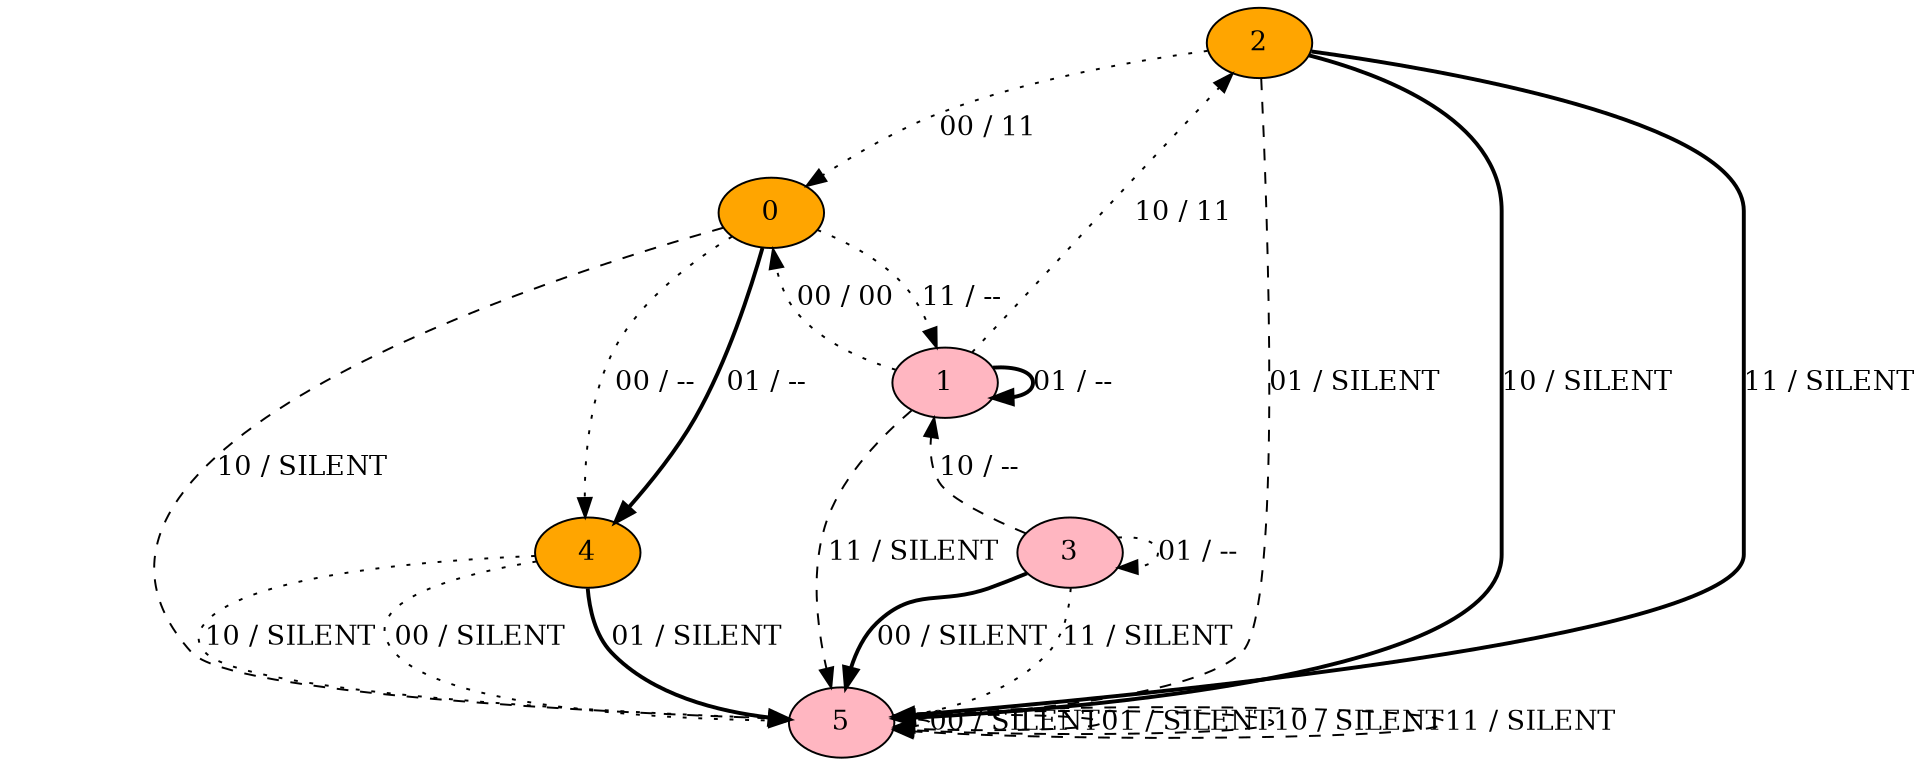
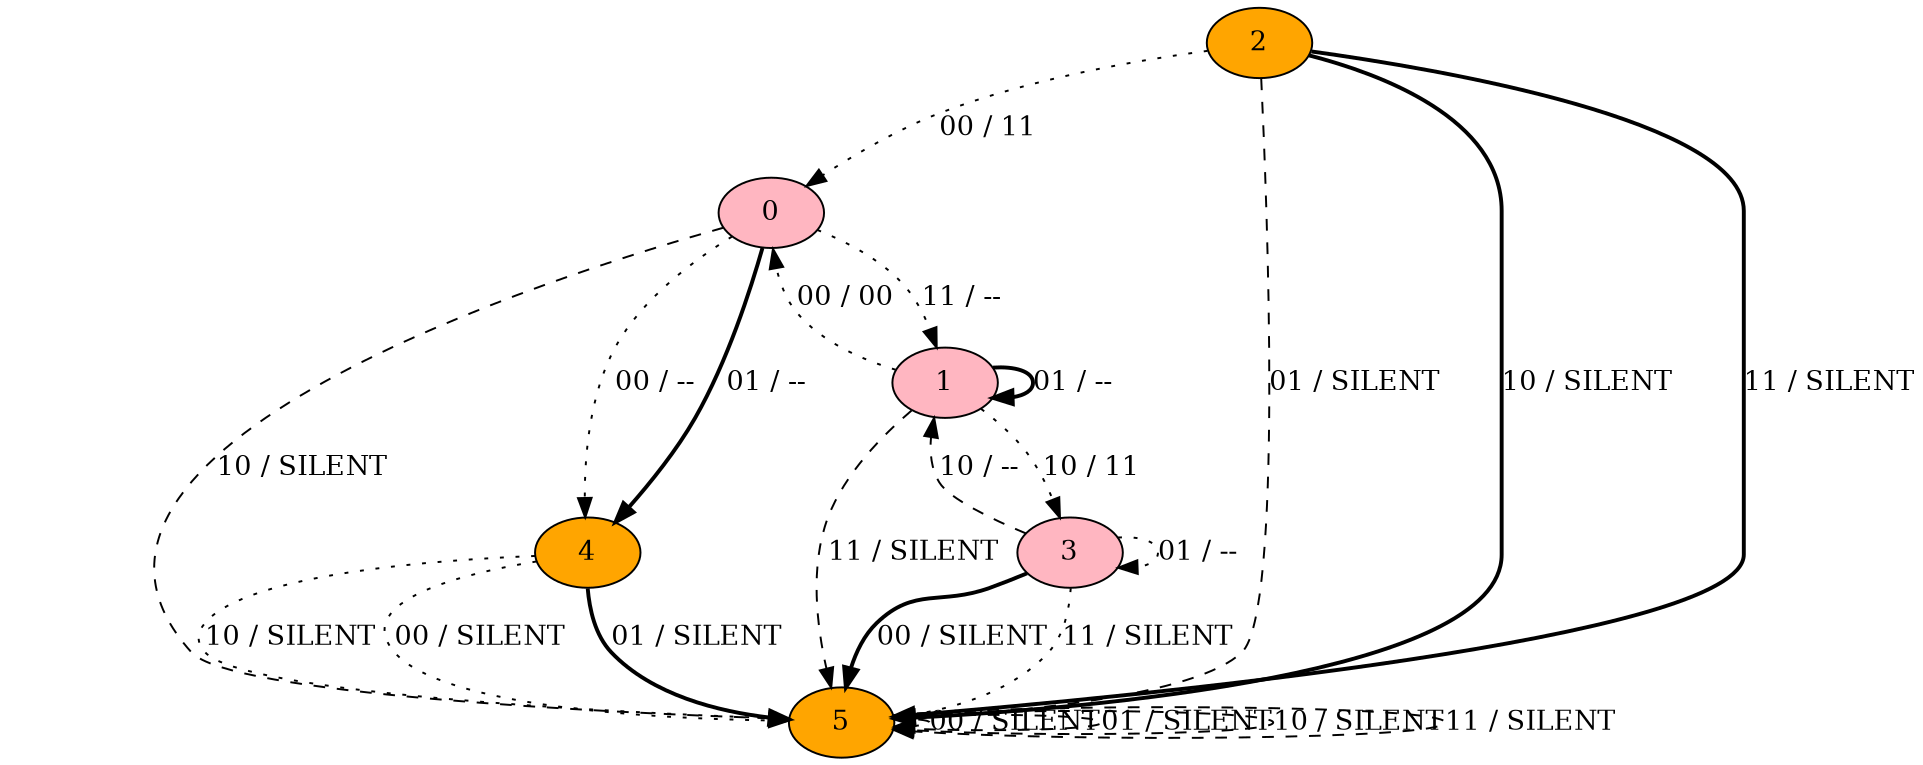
node "0": fillcolor orange -> lightpink
edge "1" -> "2": now "1" -> "3"
node "5": fillcolor lightpink -> orange
